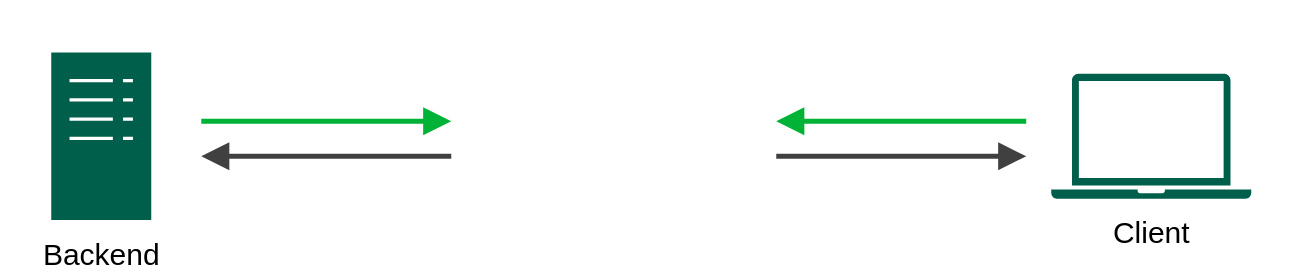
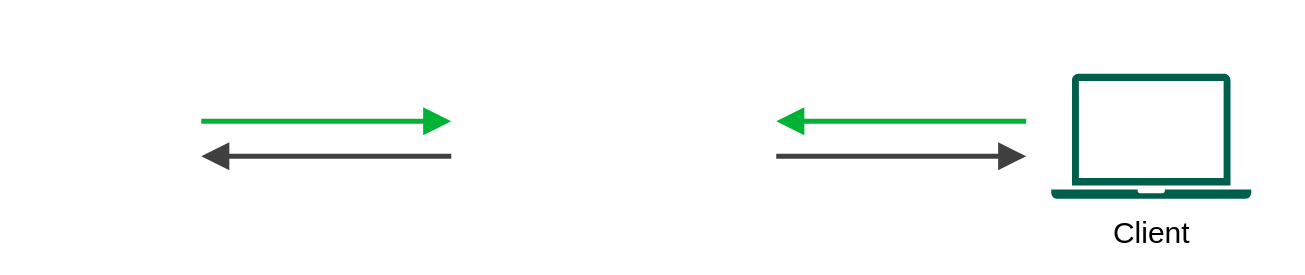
node "Backend": removed
